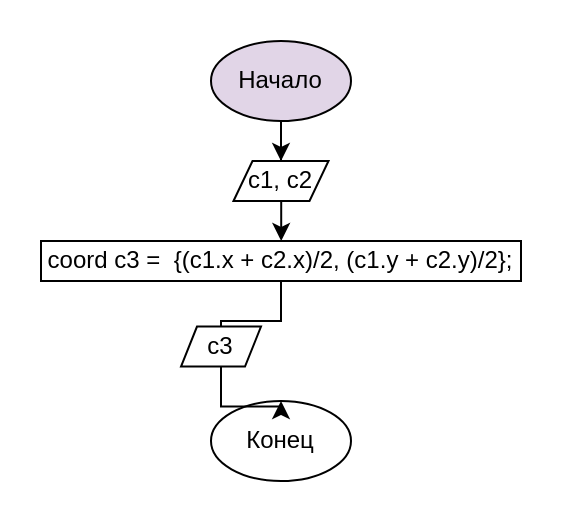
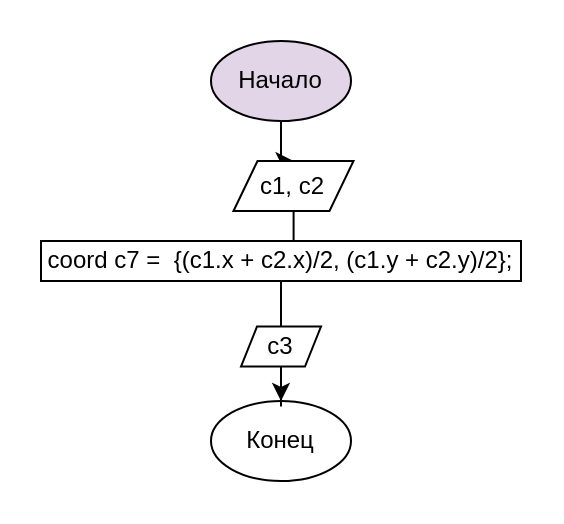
node "c1, c2": size 95x40 -> 120x50
node "coord c3 = {(c1.x + c2.x)/2, (c1.y + c2.y)/2};": label "coord c3 = {(c1.x + c2.x)/2, (c1.y + c2.y)/2};" -> "coord c7 = {(c1.x + c2.x)/2, (c1.y + c2.y)/2};"
node "c3": moved (221, 347) -> (281, 347)
